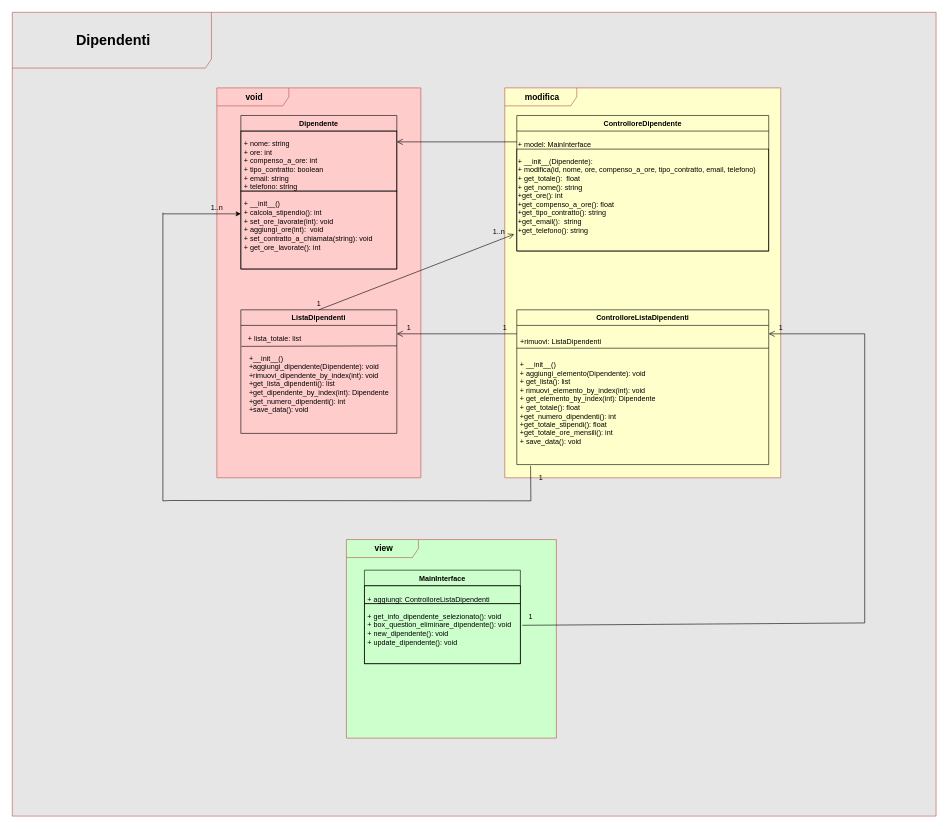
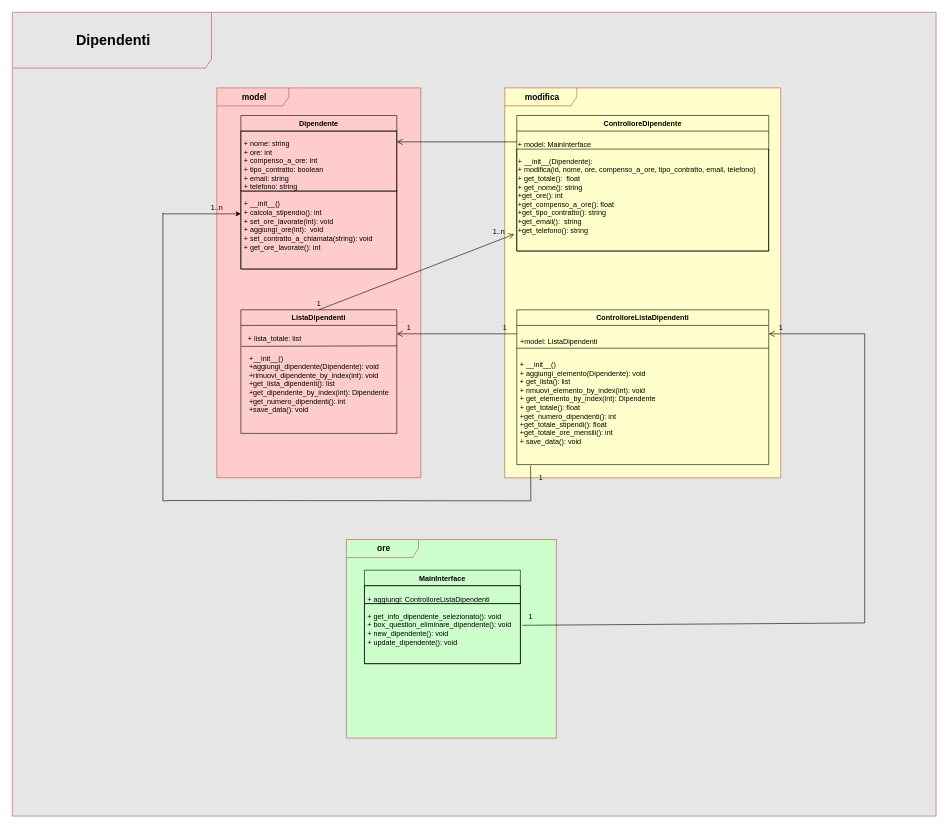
node "void": label "void" -> "model"
node "+rimuovi: ListaDipendenti": label "+rimuovi: ListaDipendenti" -> "+model: ListaDipendenti"
node "view": label "view" -> "ore"
